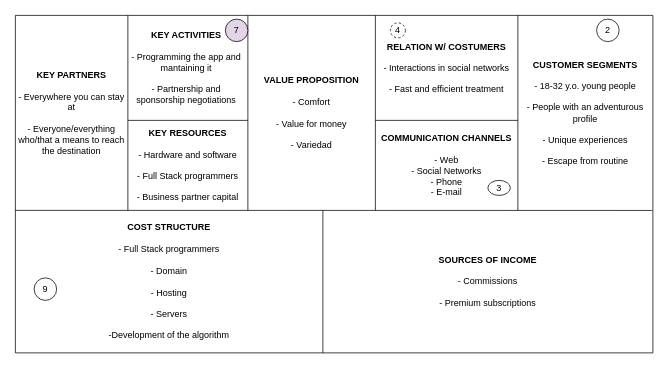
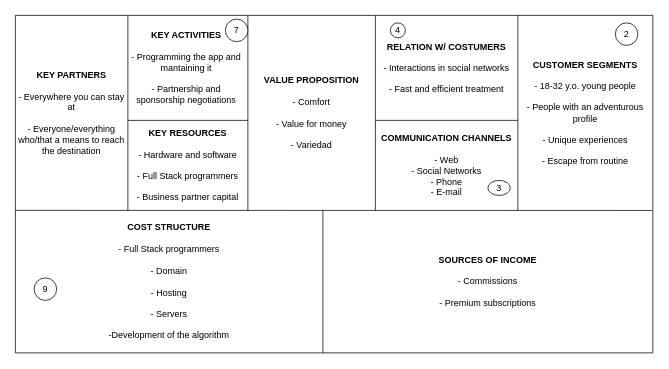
node "7": fillcolor #e1d5e7 -> #ffffff
node "4": style dashed -> solid
node "2": moved (608, 30) -> (627, 34)
